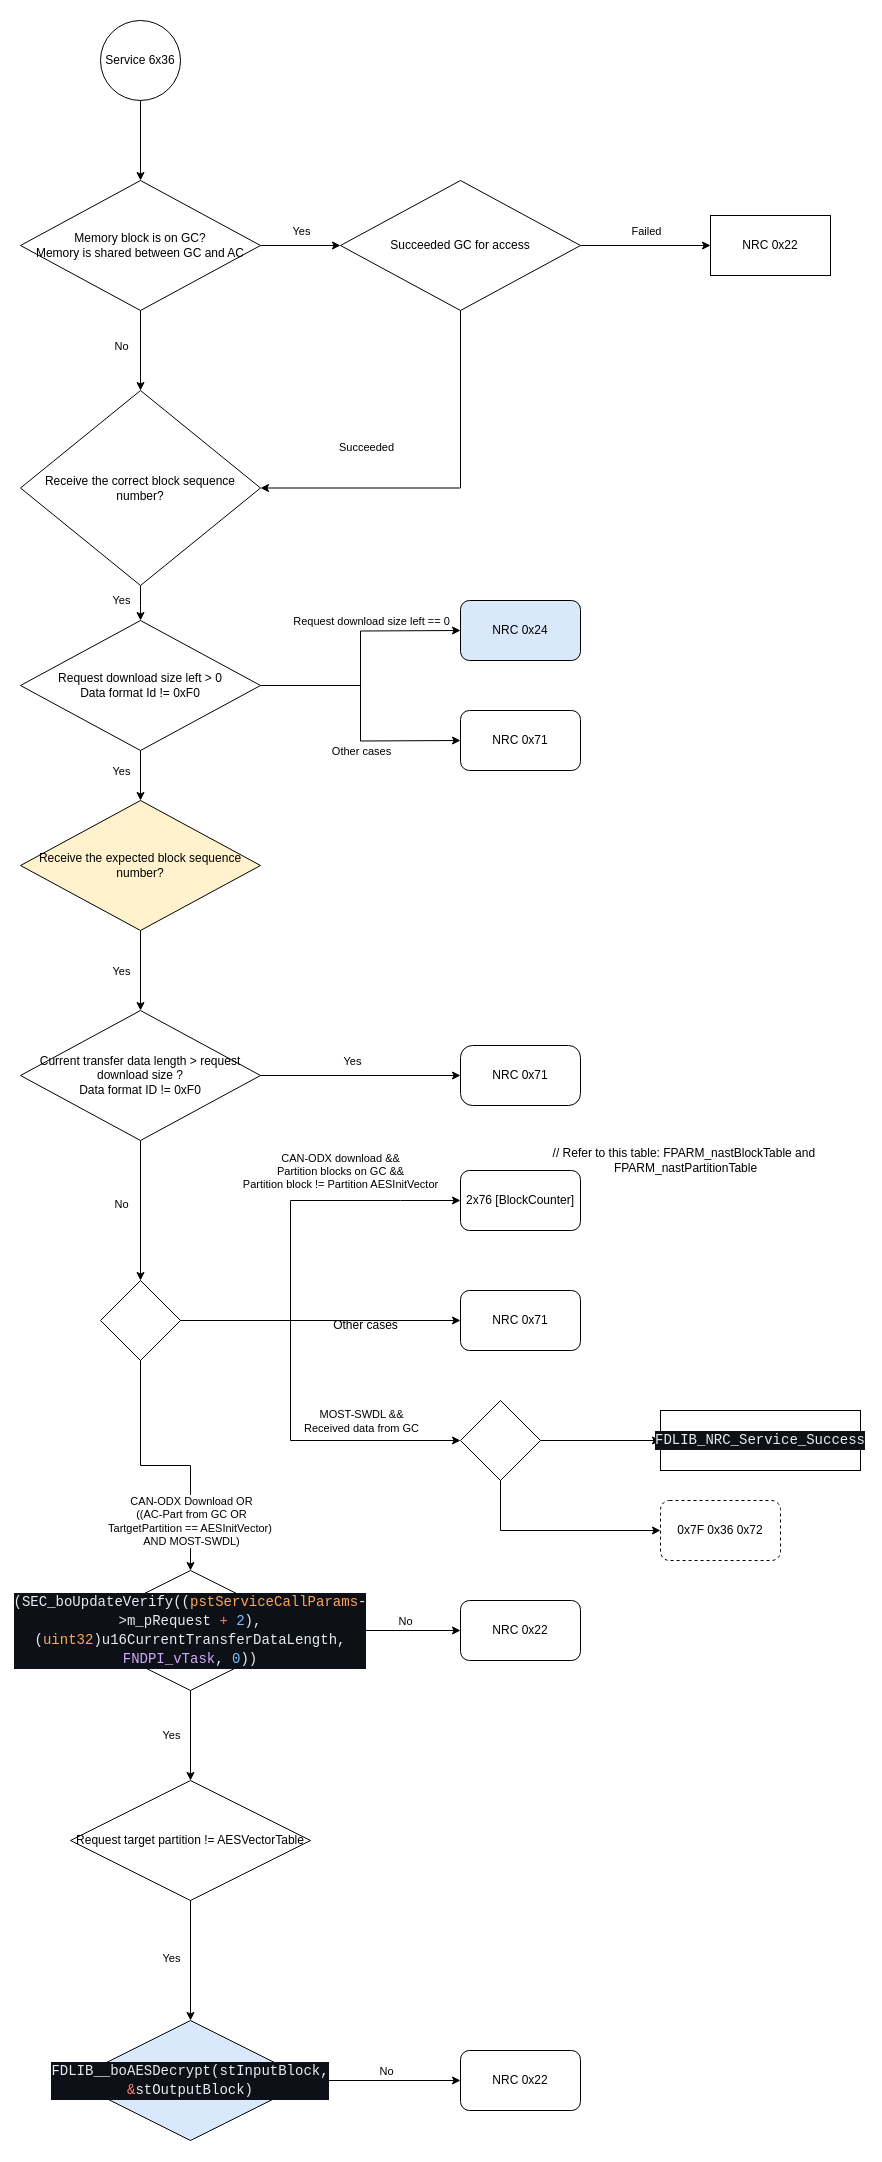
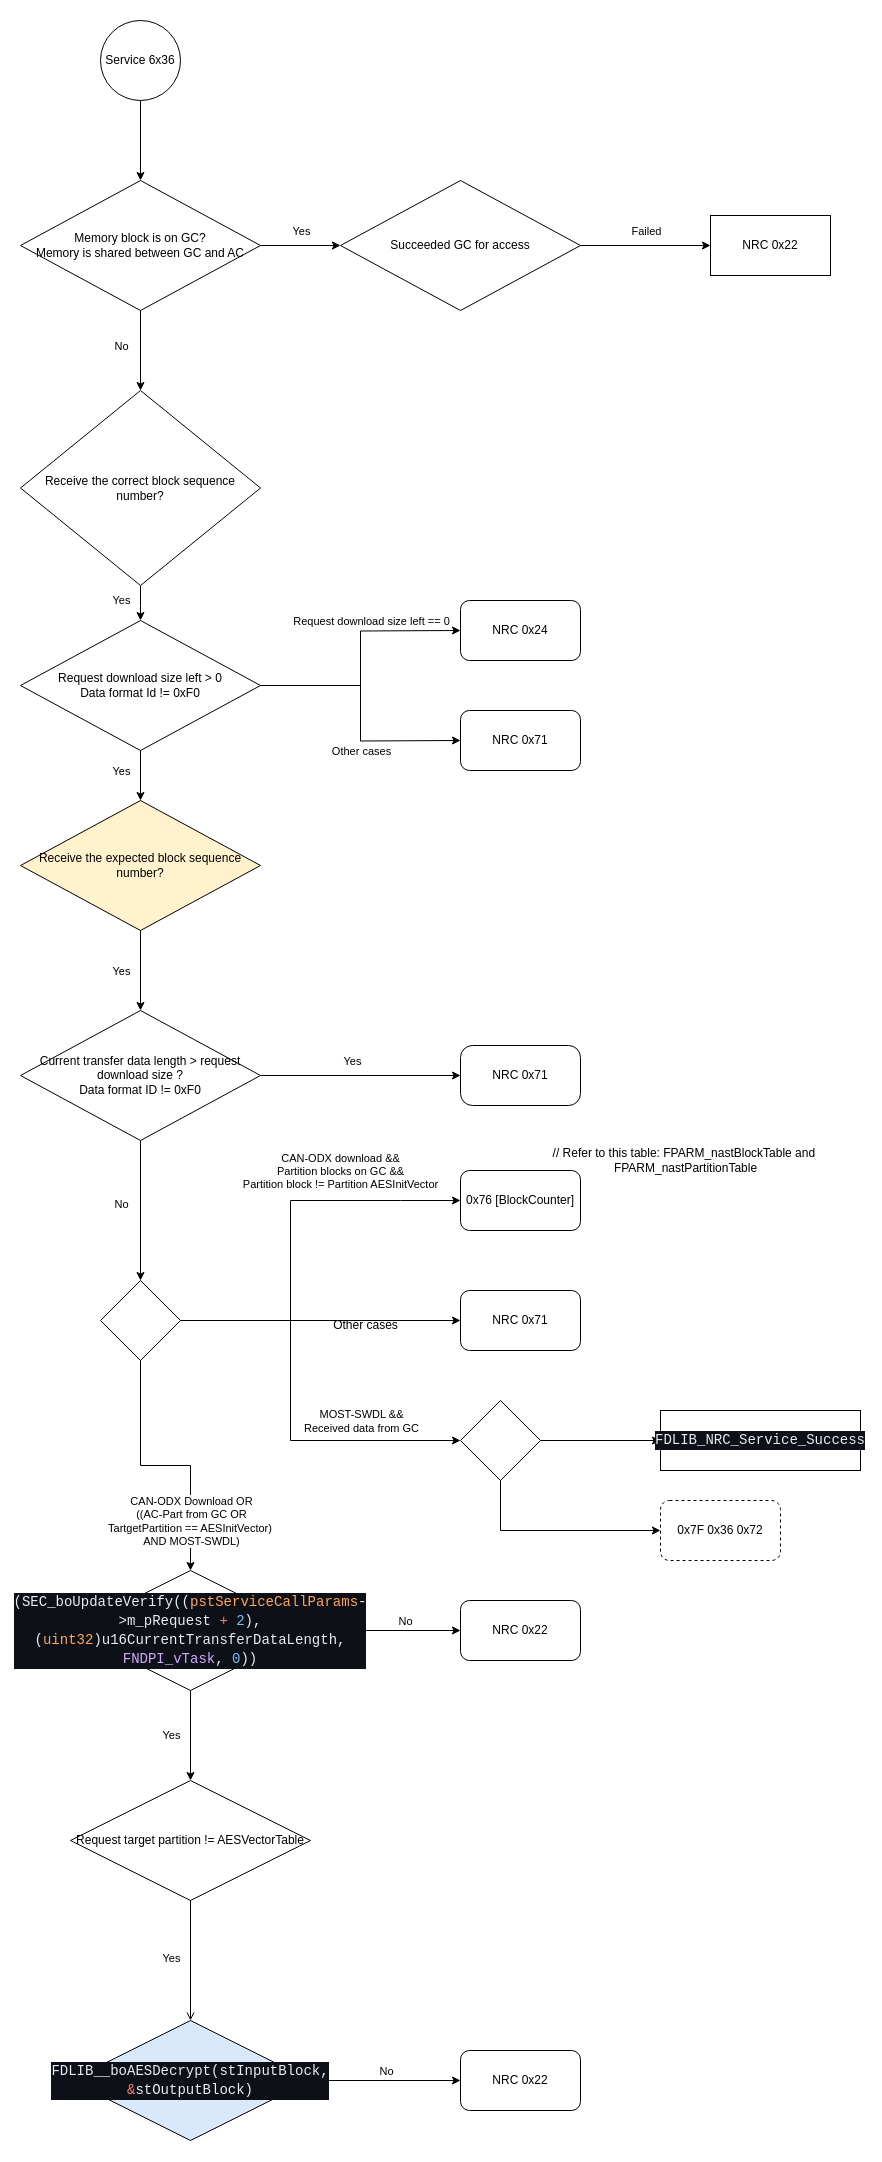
edge "Succeeded GC for access" -> "Receive the correct block sequence number?": removed, label "Succeeded"
node "NRC 0x24": fillcolor #dae8fc -> #ffffff
node "2x76 [BlockCounter]": label "2x76 [BlockCounter]" -> "0x76 [BlockCounter]"
edge "Request target partition != AESVectorTable" -> "FDLIB__boAESDecrypt(stInputBlock, &stOutputBlock)": arrowhead classic -> open
